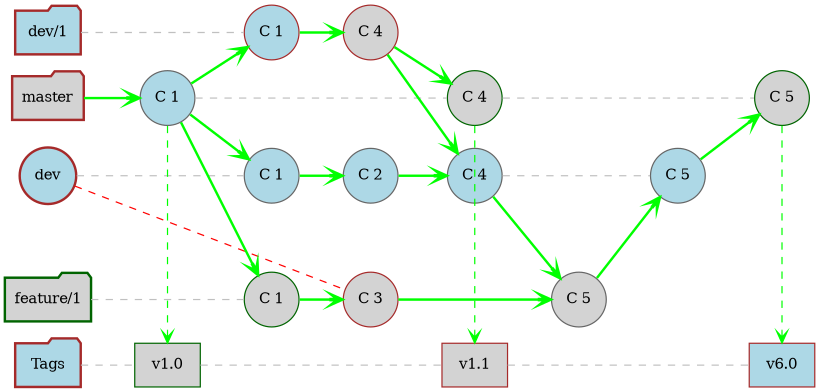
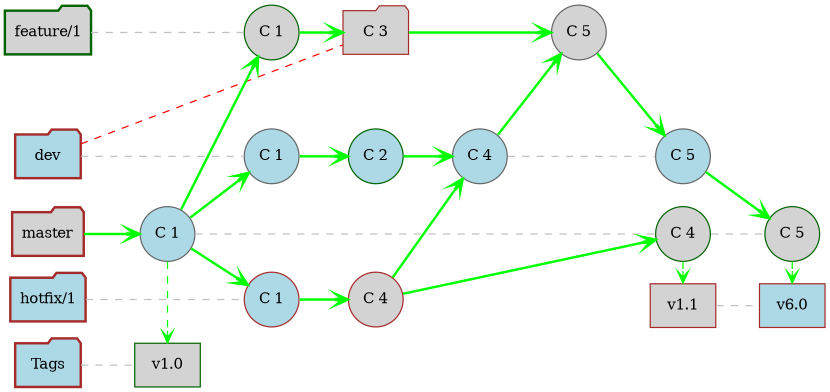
node "dev/1": label "dev/1" -> "hotfix/1"
node "dev": shape circle -> folder
node "C 2": color gray40 -> darkgreen
node "C 3": shape circle -> folder
edge "v1.0" -- "v1.1": removed
